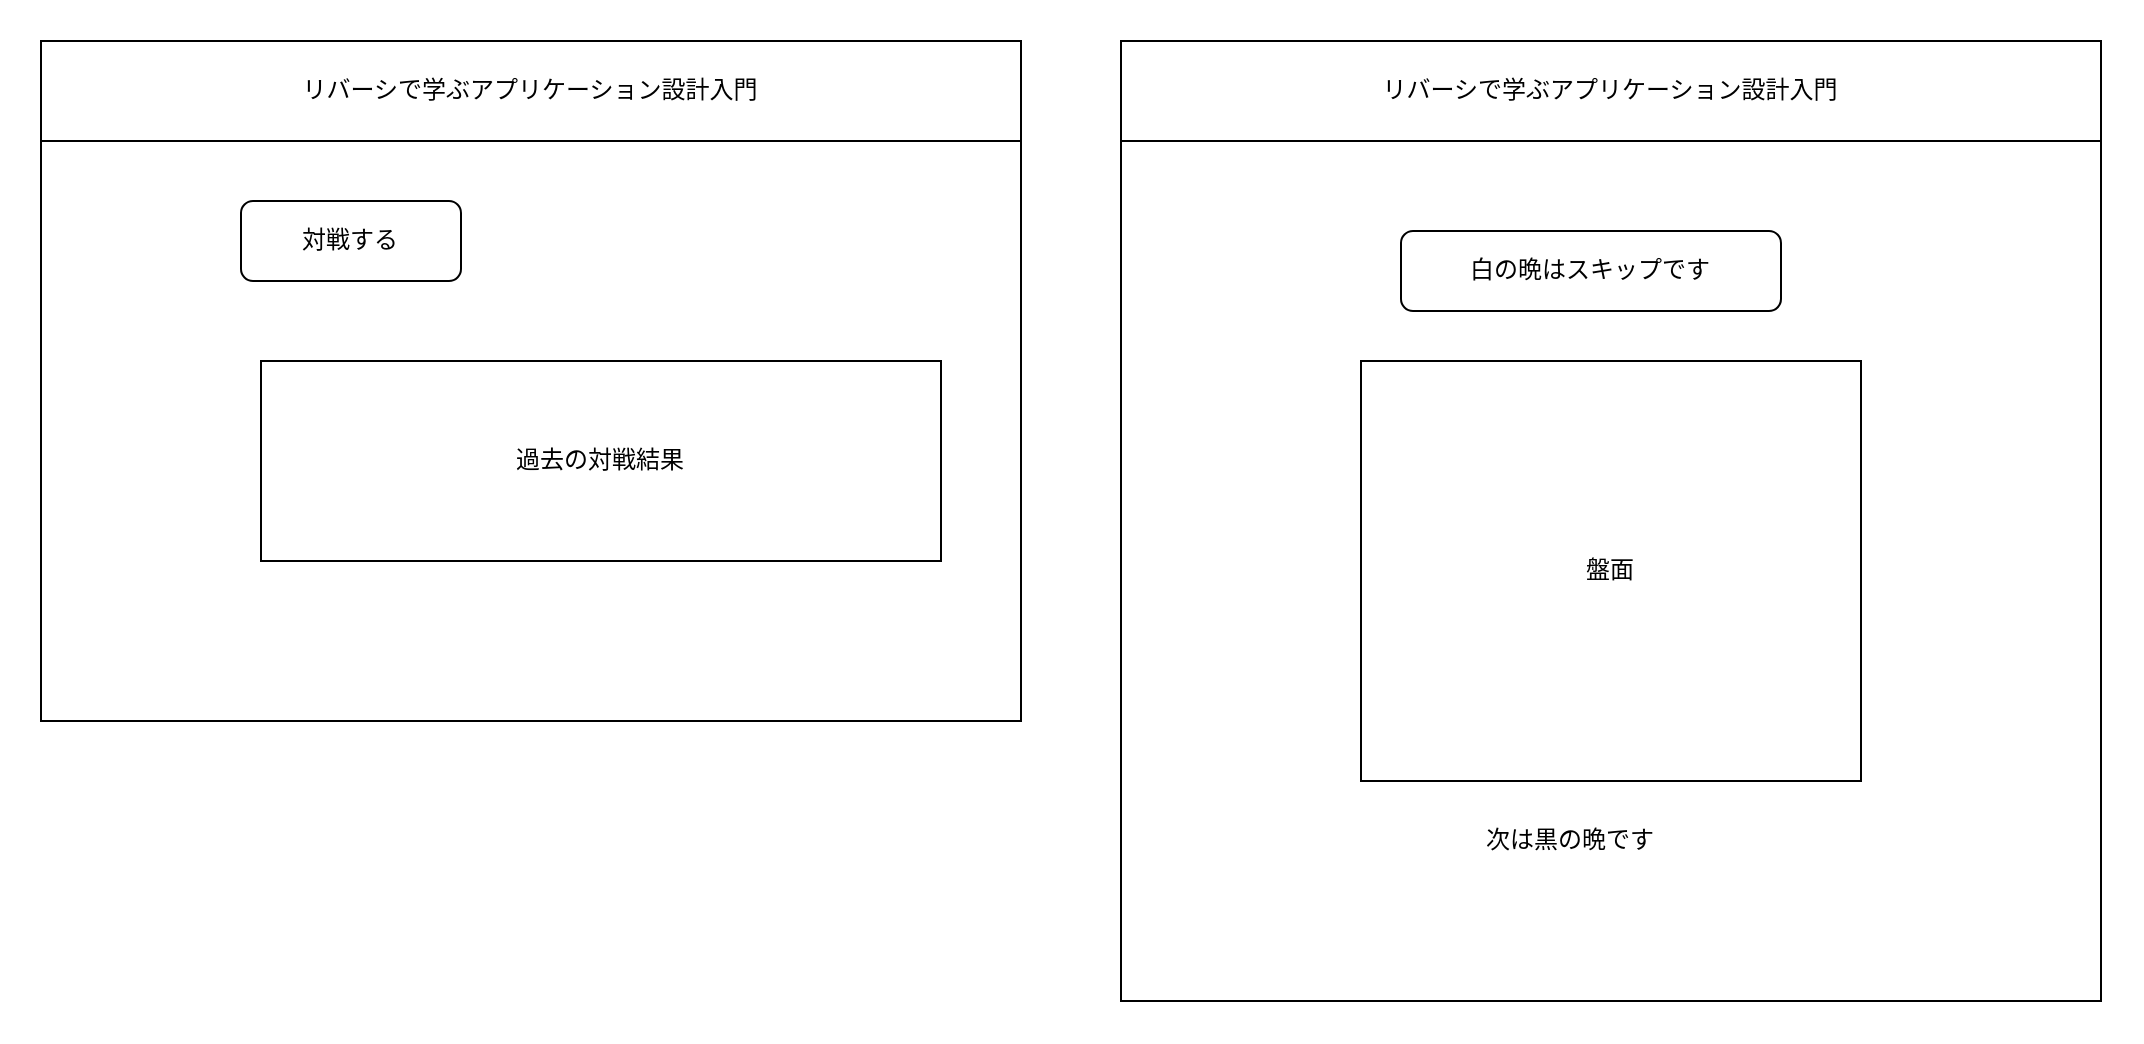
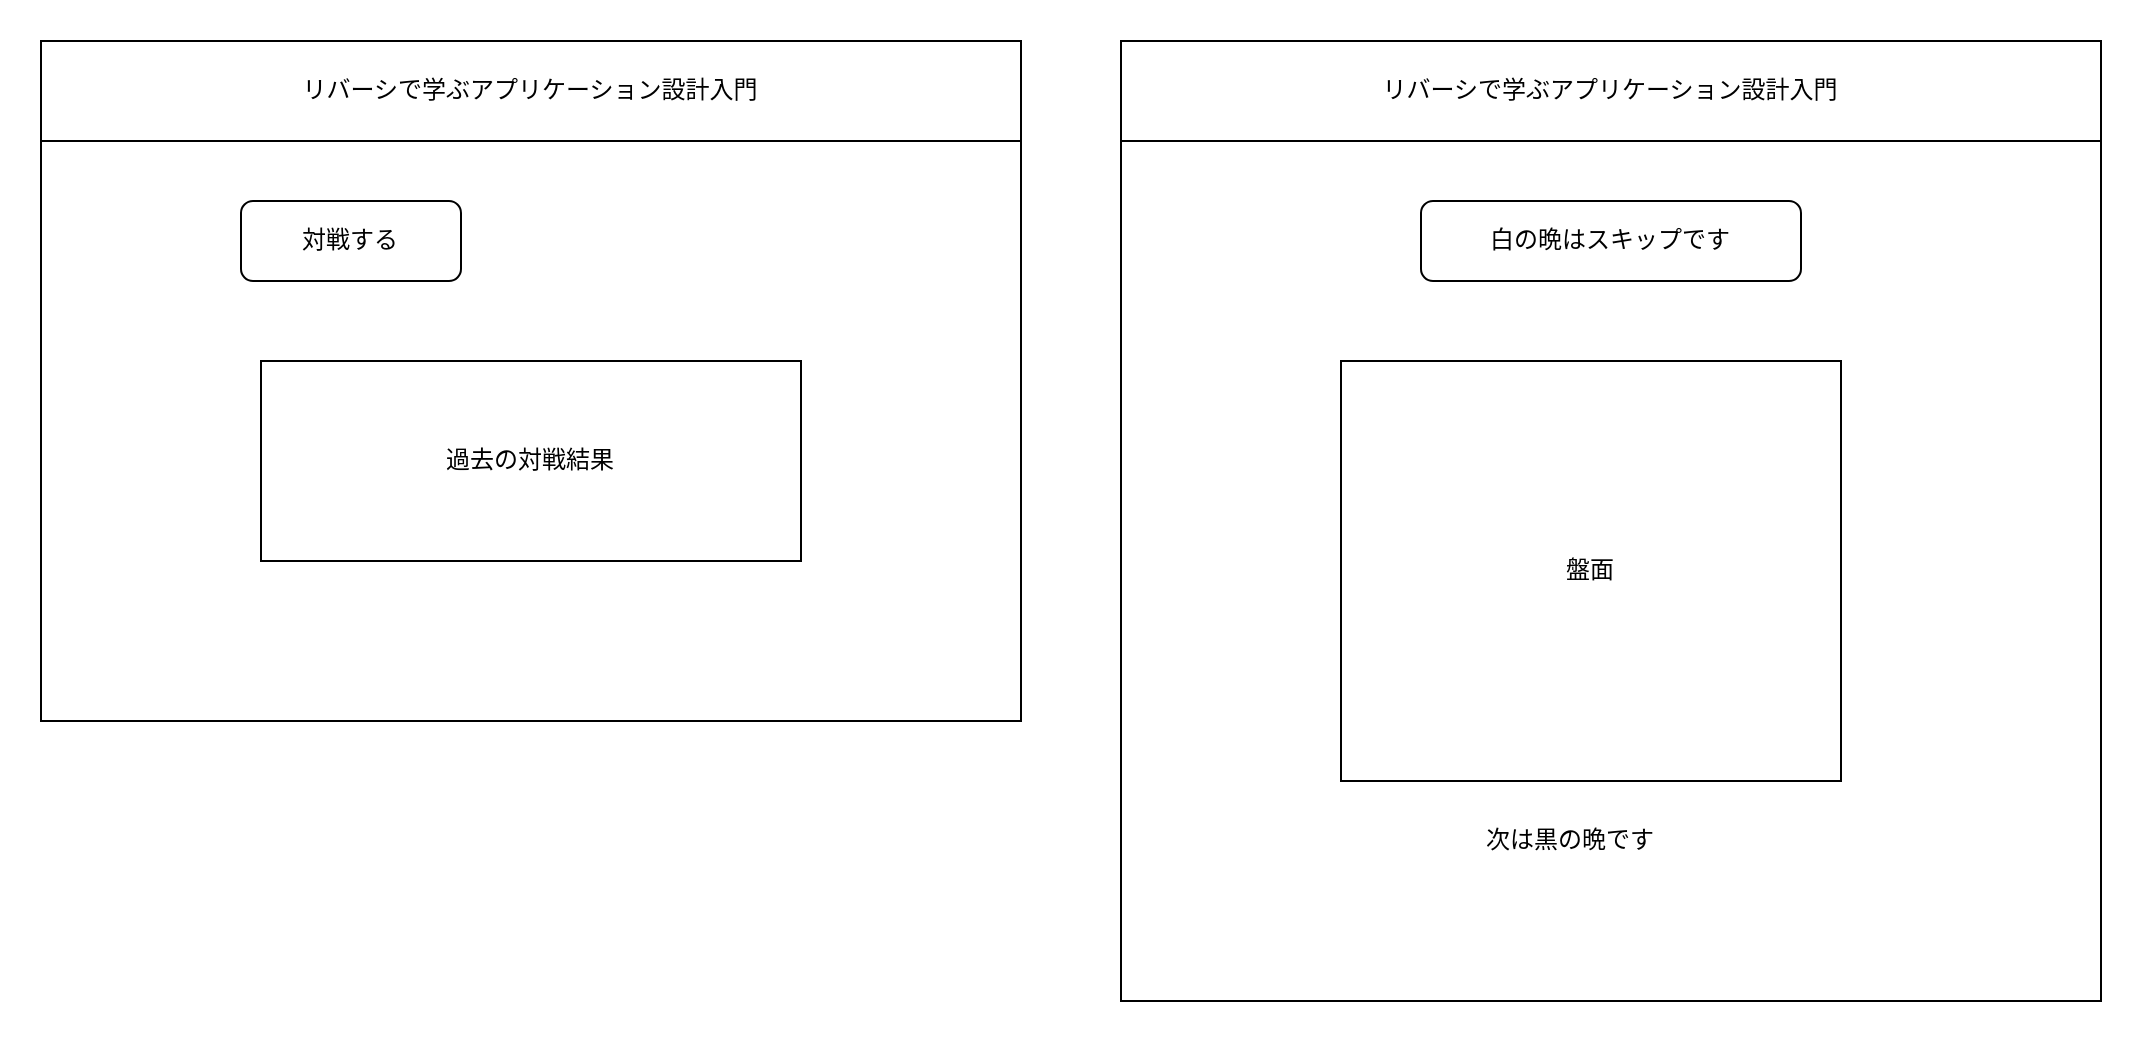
node "白の晩はスキップです": moved (1591, 271) -> (1611, 241)
node "過去の対戦結果": size 680x200 -> 540x200
node "盤面": moved (1611, 571) -> (1591, 571)
